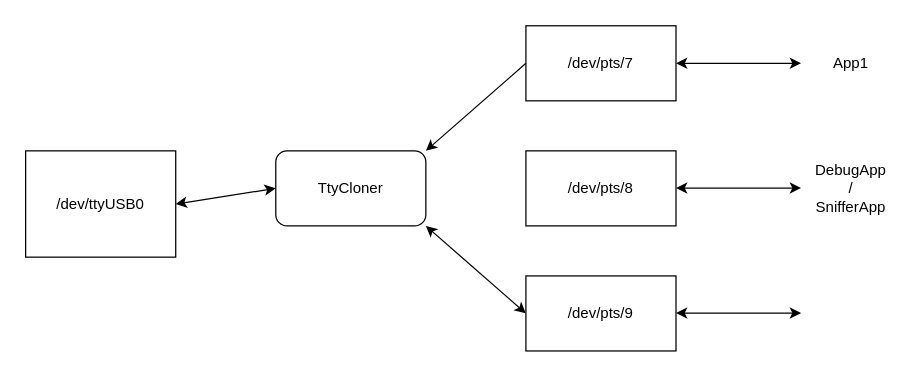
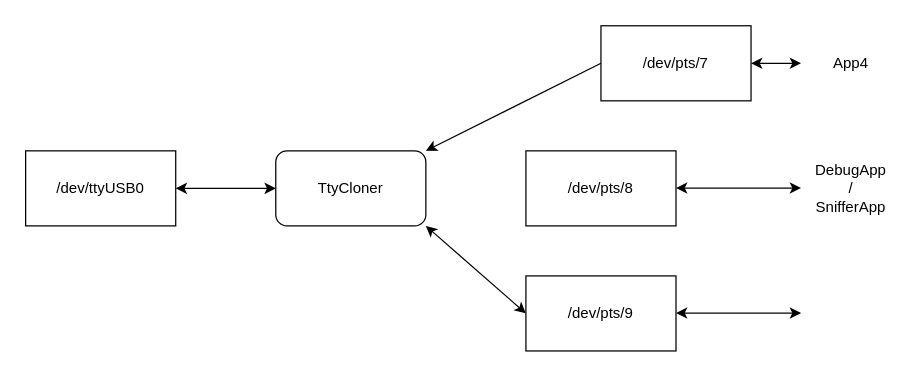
node "/dev/pts/7": moved (601, 63) -> (676, 63)
node "App1": label "App1" -> "App4"
node "/dev/ttyUSB0": size 150x106 -> 150x75
